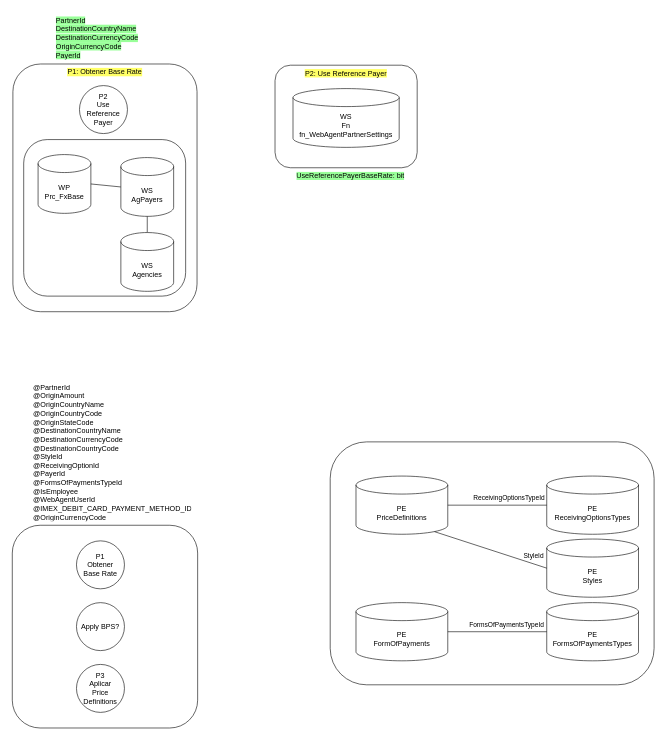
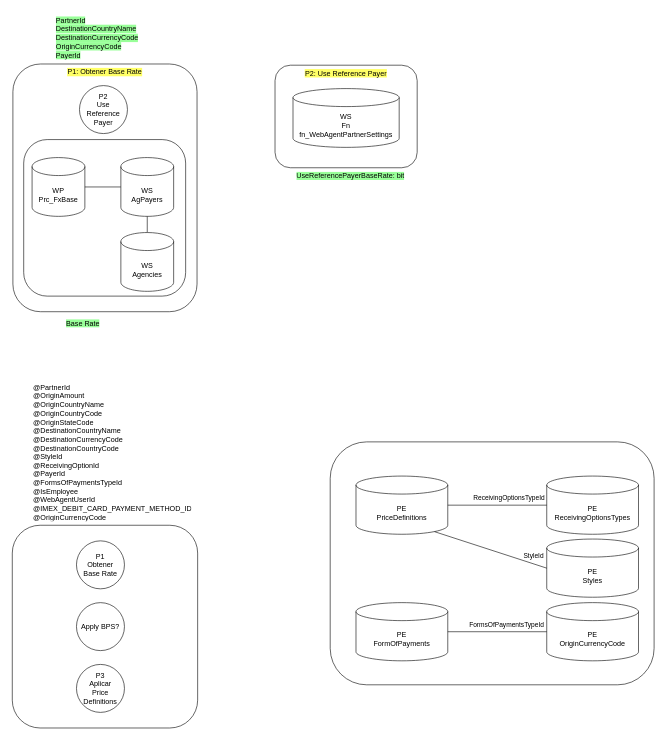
node "WP Prc_FxBase": moved (65, 184) -> (59, 187)
node "Base Rate": added
node "PE FormsOfPaymentsTypes": label "PE FormsOfPaymentsTypes" -> "PE OriginCurrencyCode"
